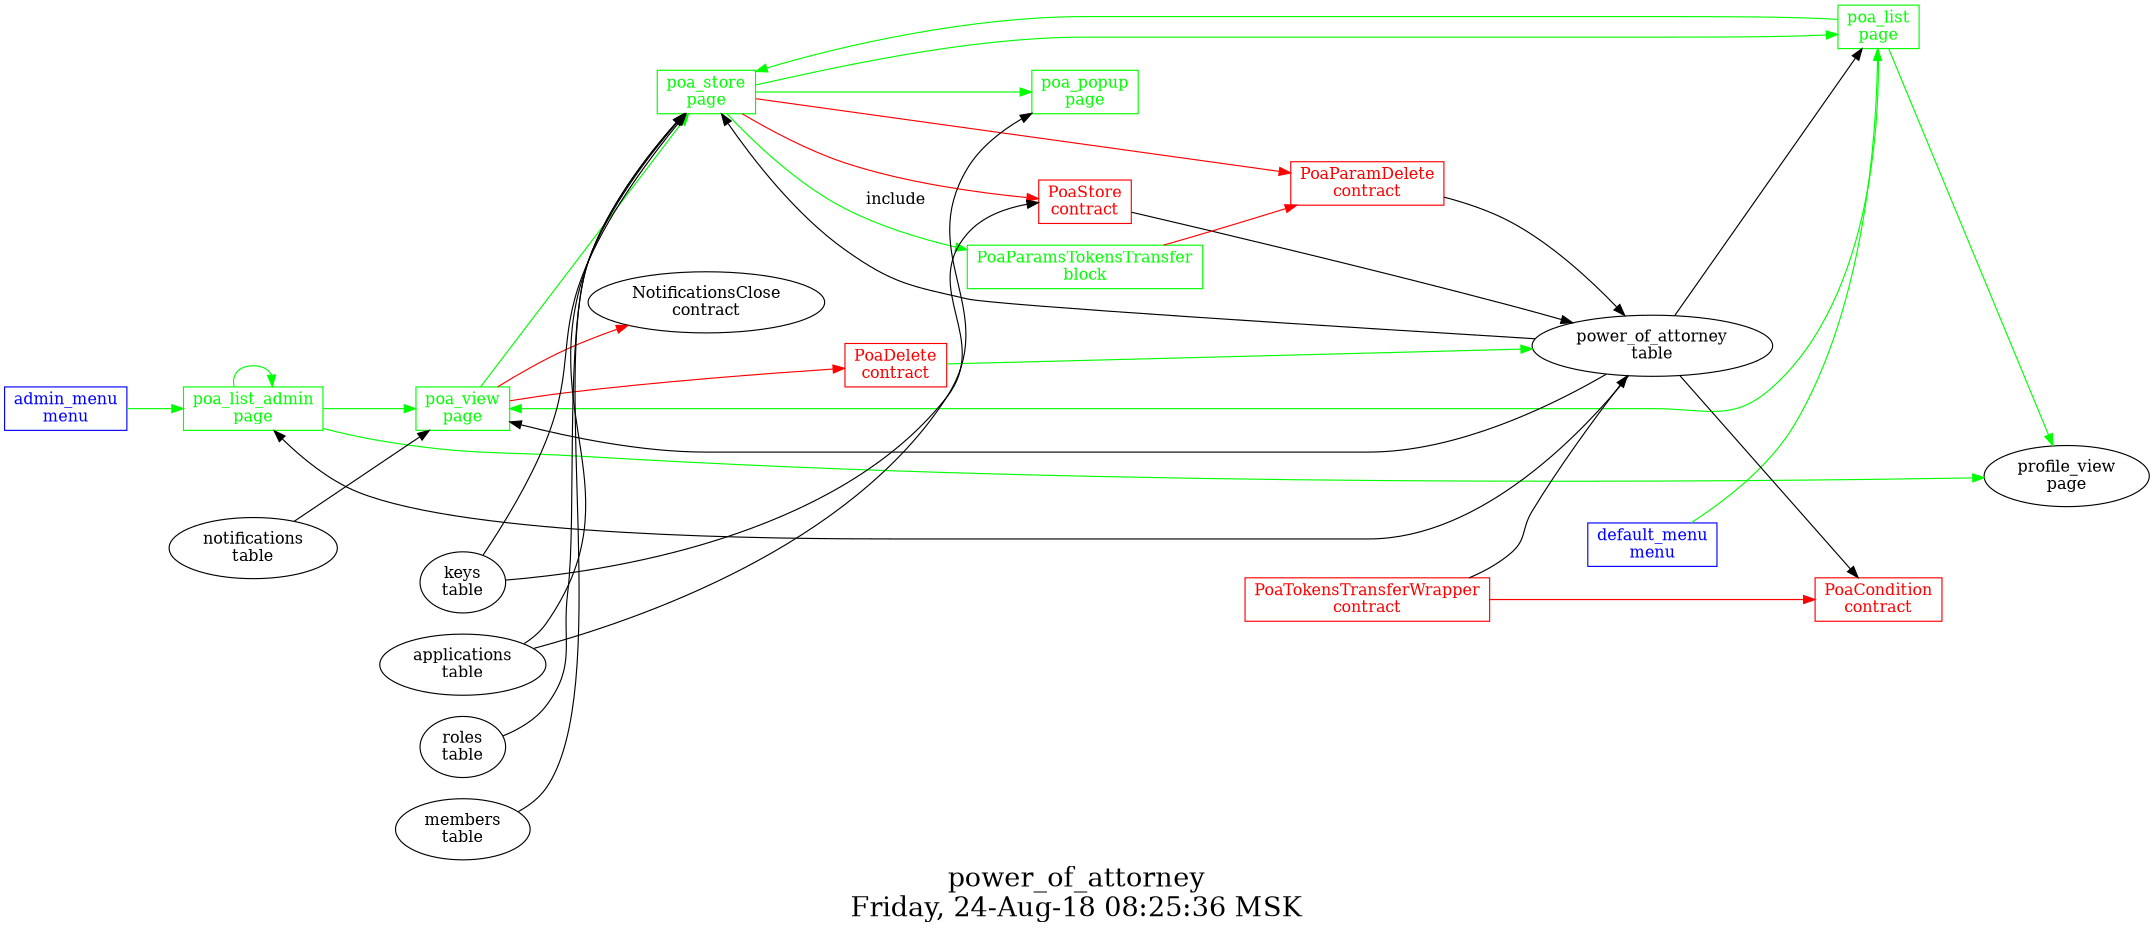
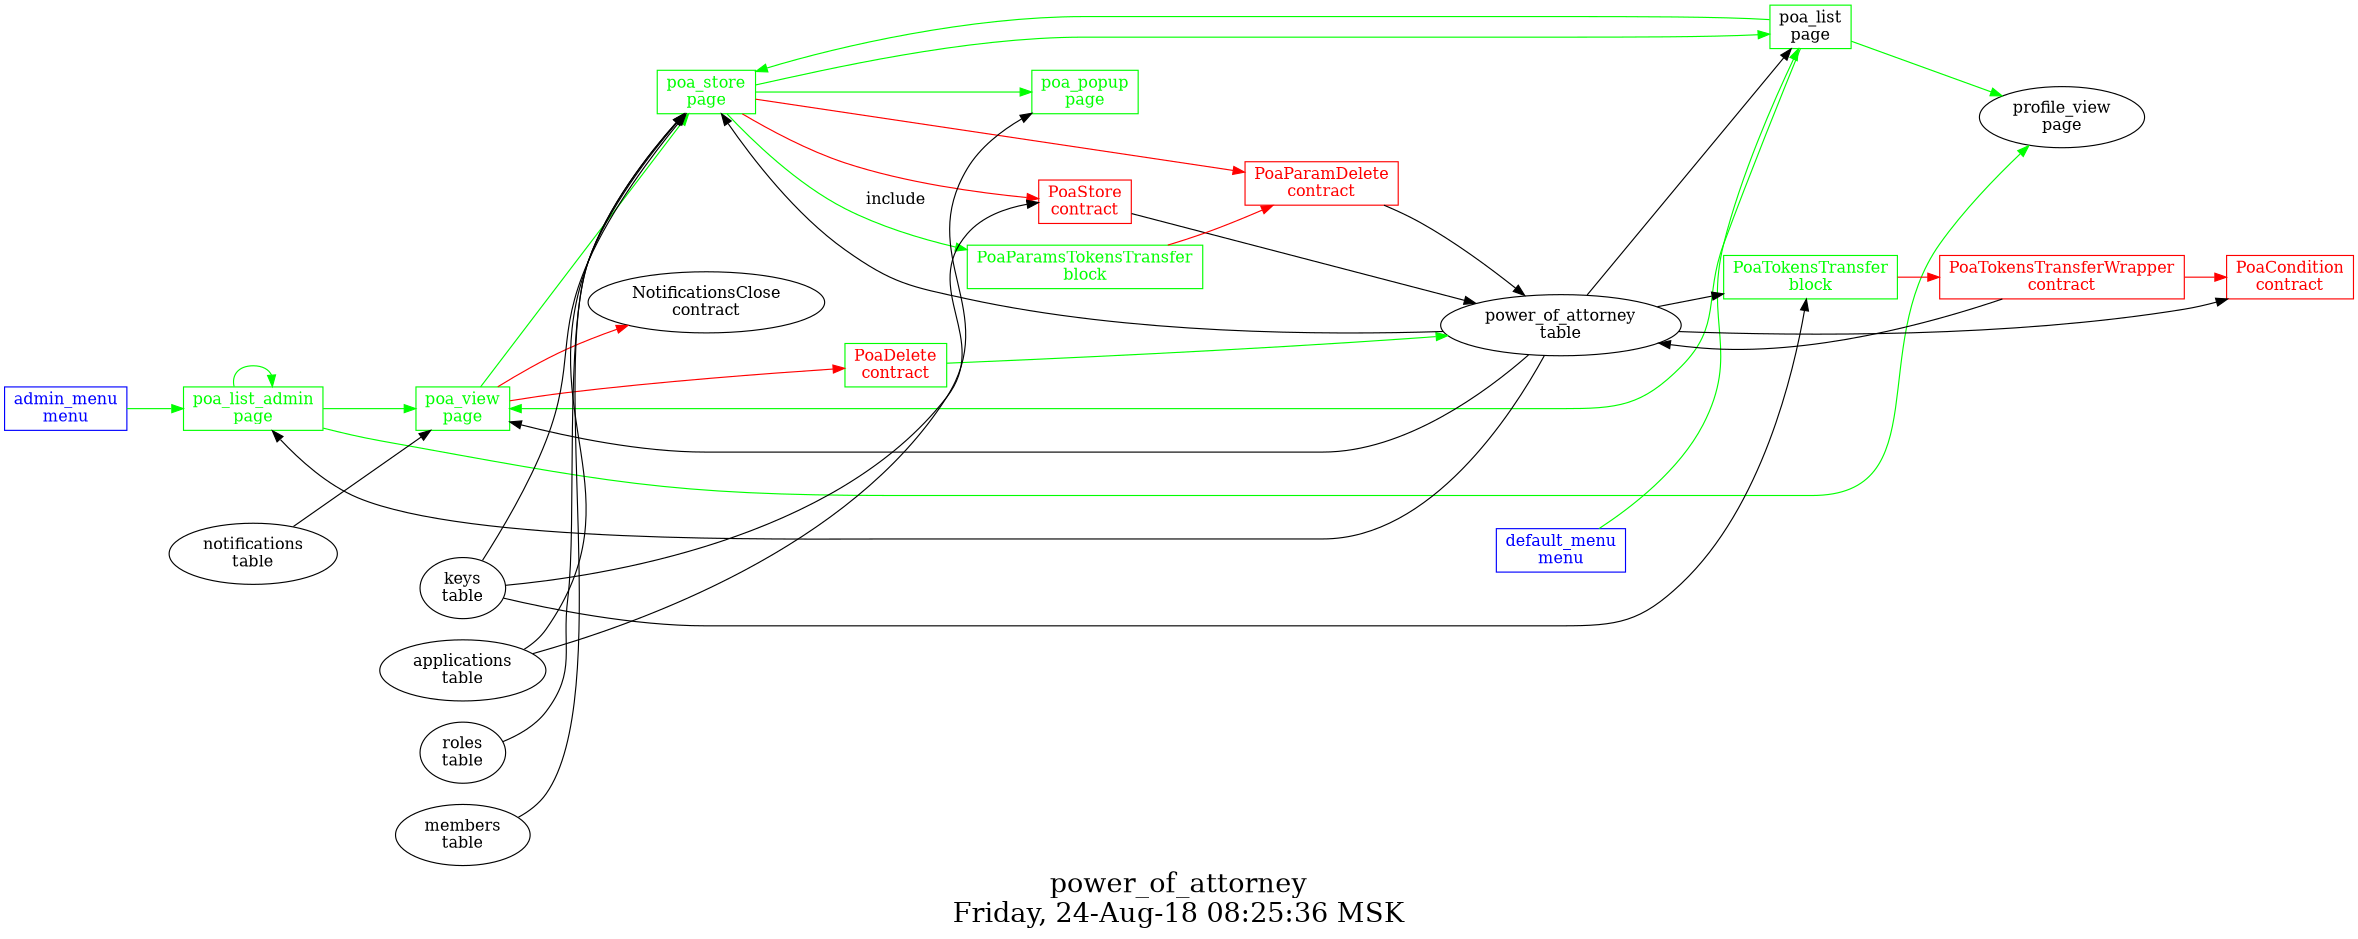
node "poa_list page": fontcolor green -> black
node "PoaTokensTransfer block": added
node "PoaDelete contract": color red -> green
